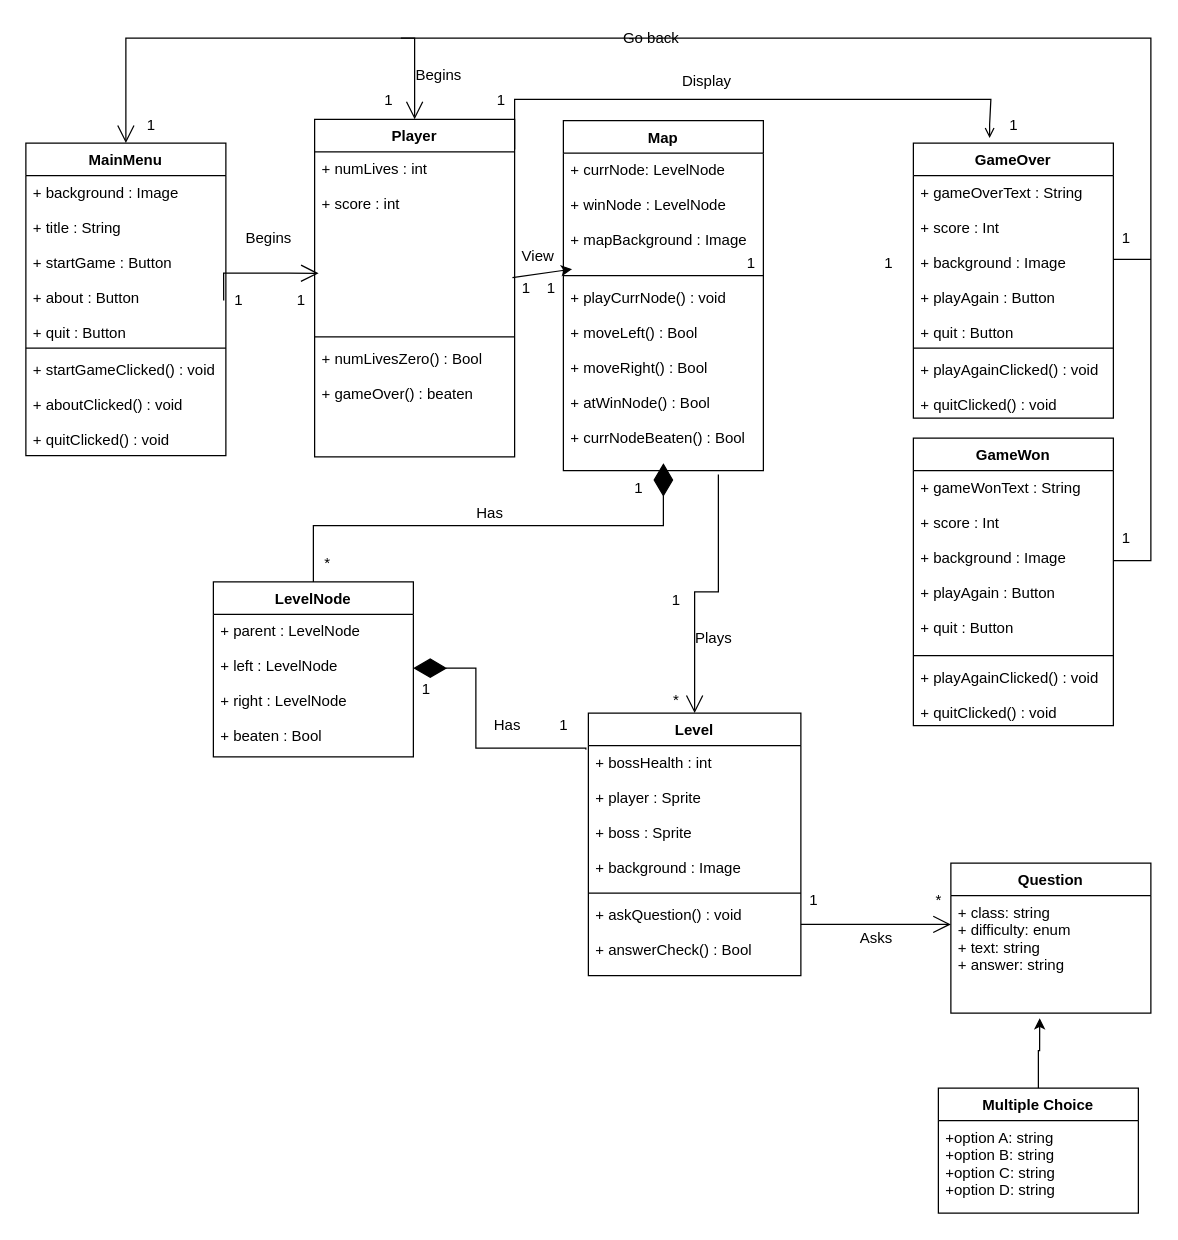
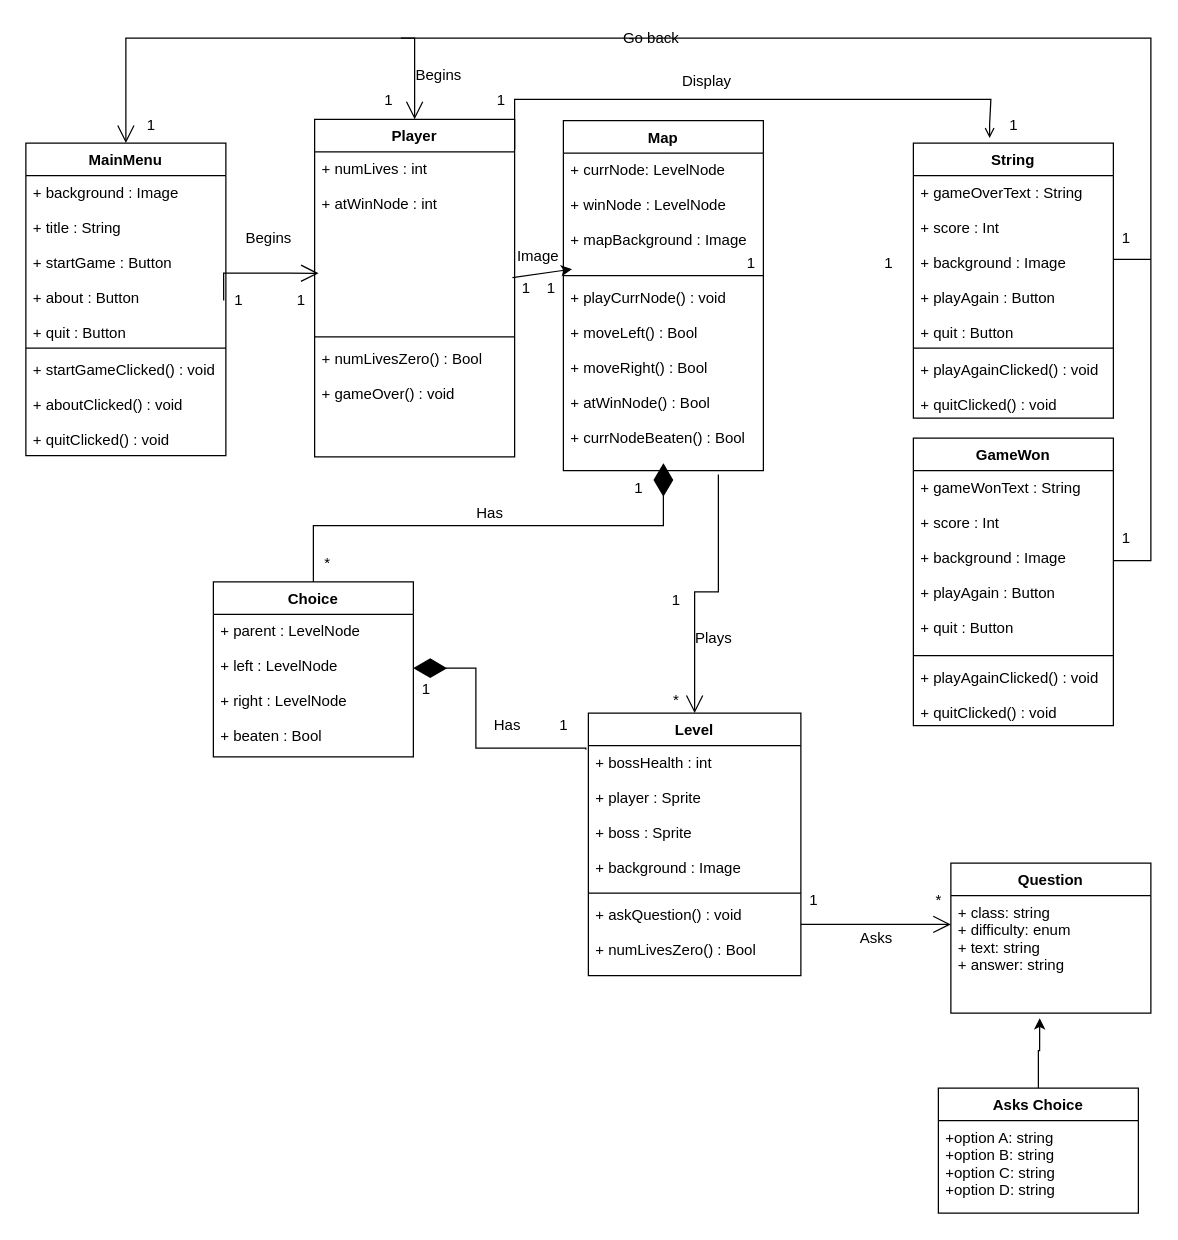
node "GameOver": label "GameOver" -> "String"
node "+ numLives : int + score : int": label "+ numLives : int + score : int" -> "+ numLives : int + atWinNode : int"
node "View": label "View" -> "Image"
node "+ numLivesZero() : Bool + gameOver() : beaten": label "+ numLivesZero() : Bool + gameOver() : beaten" -> "+ numLivesZero() : Bool + gameOver() : void"
node "LevelNode": label "LevelNode" -> "Choice"
node "+ askQuestion() : void + answerCheck() : Bool": label "+ askQuestion() : void + answerCheck() : Bool" -> "+ askQuestion() : void + numLivesZero() : Bool"
node "Multiple Choice": label "Multiple Choice" -> "Asks Choice"
